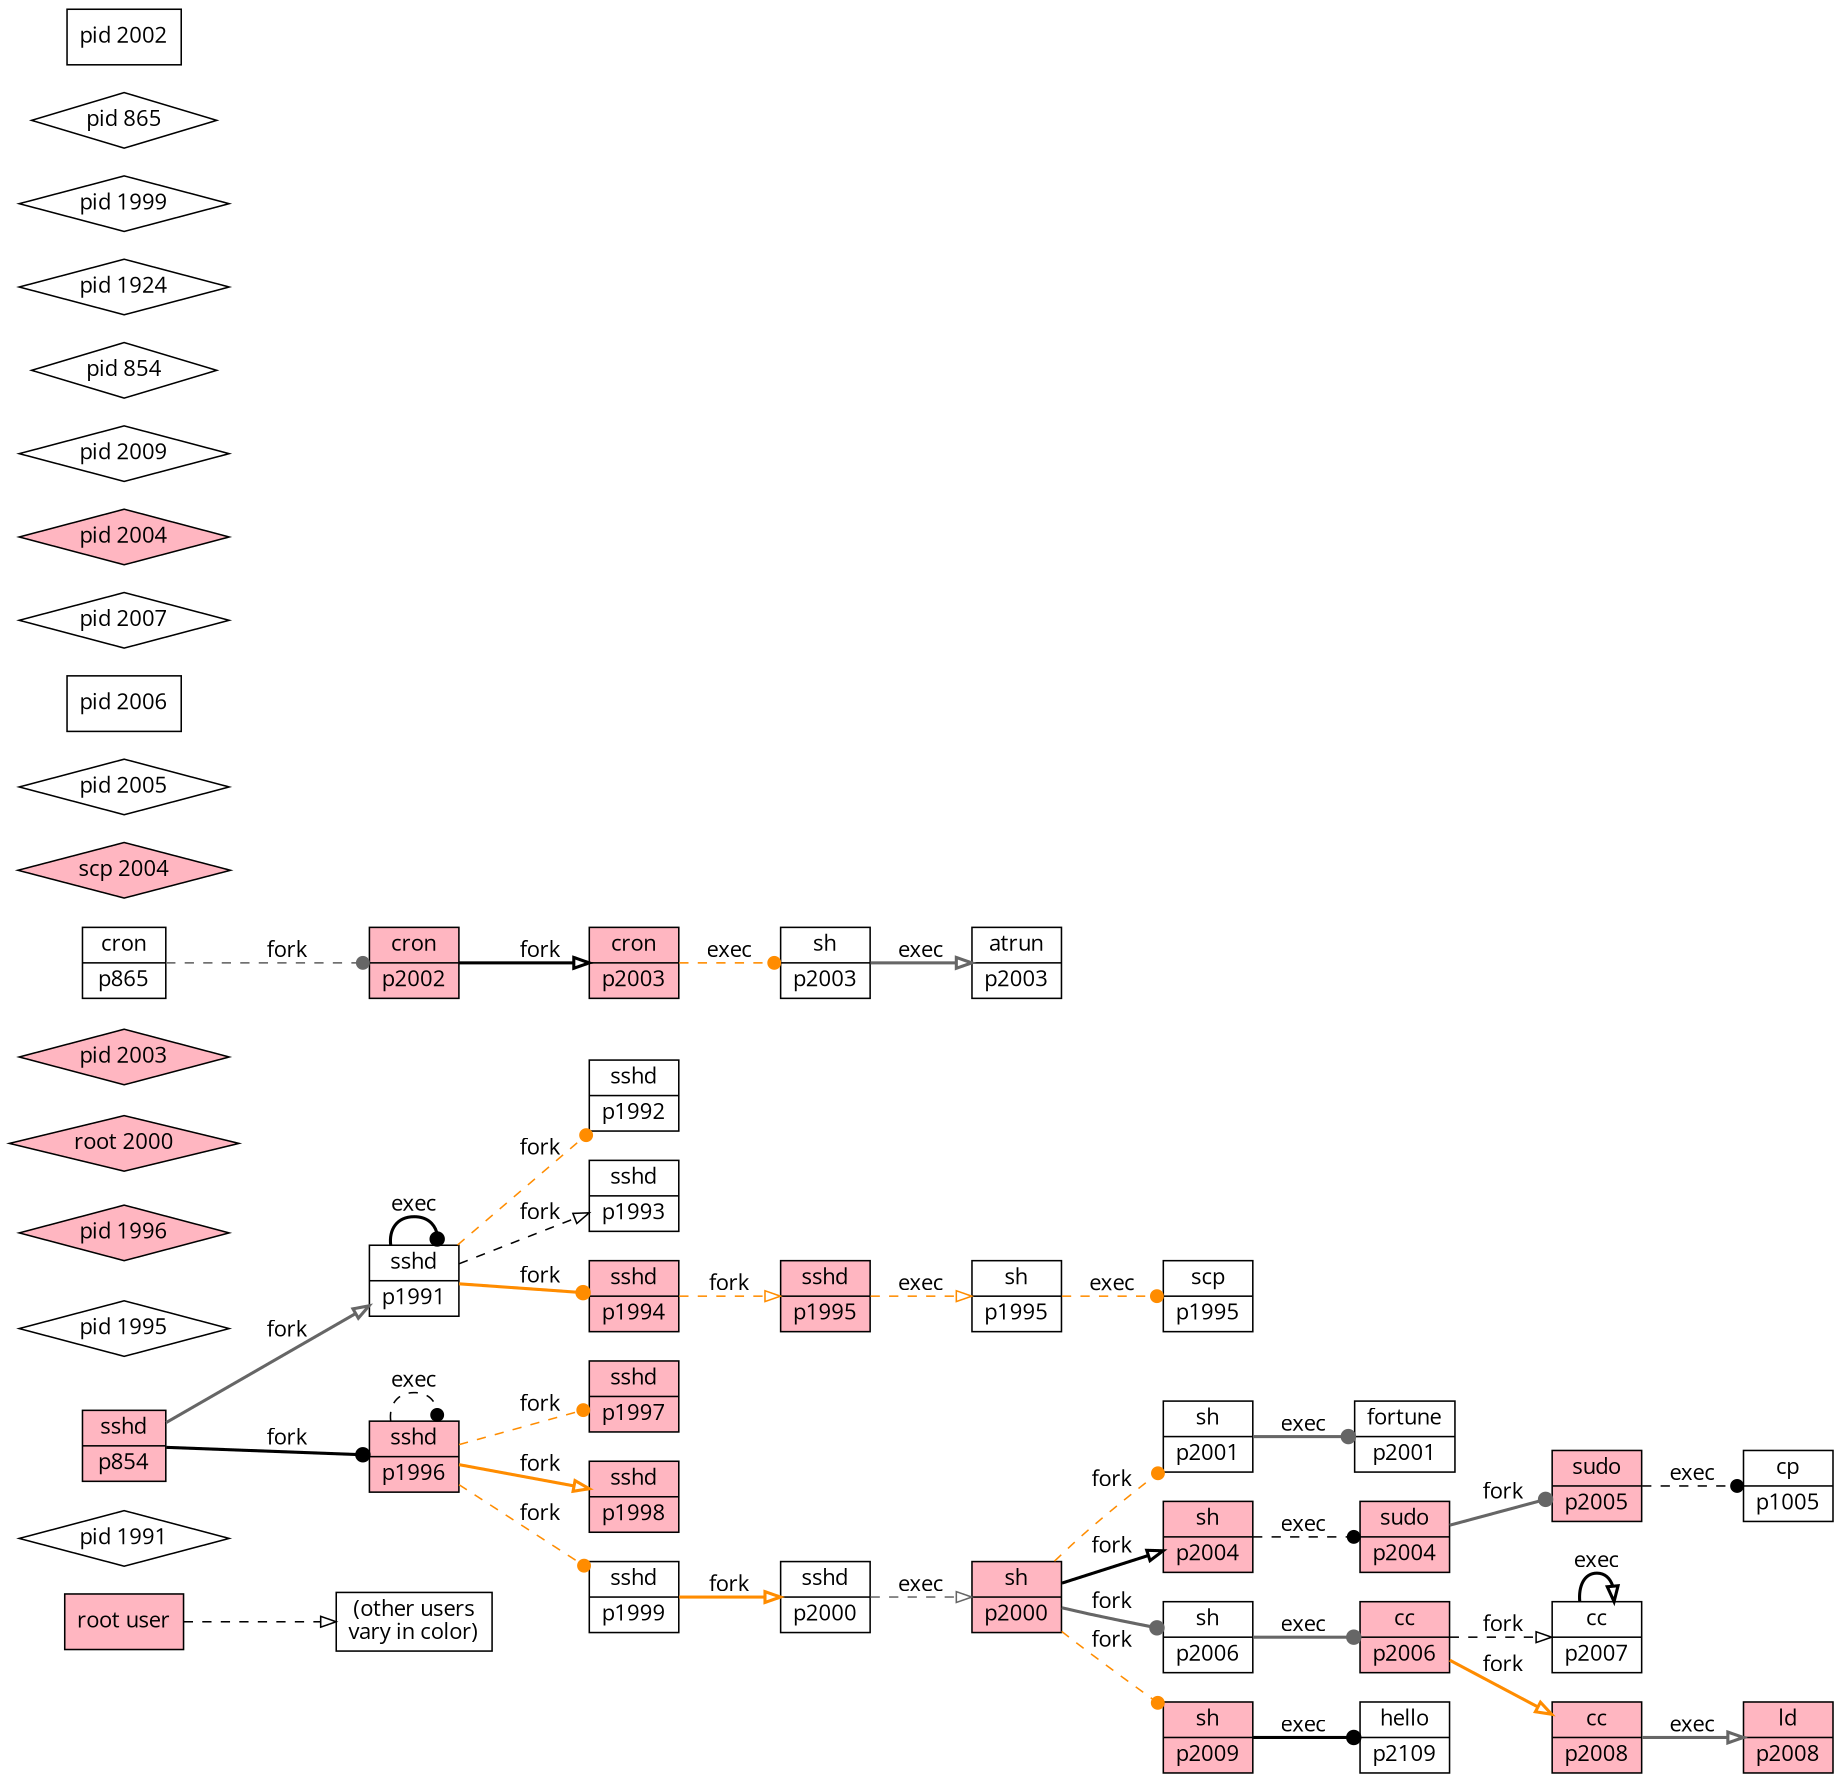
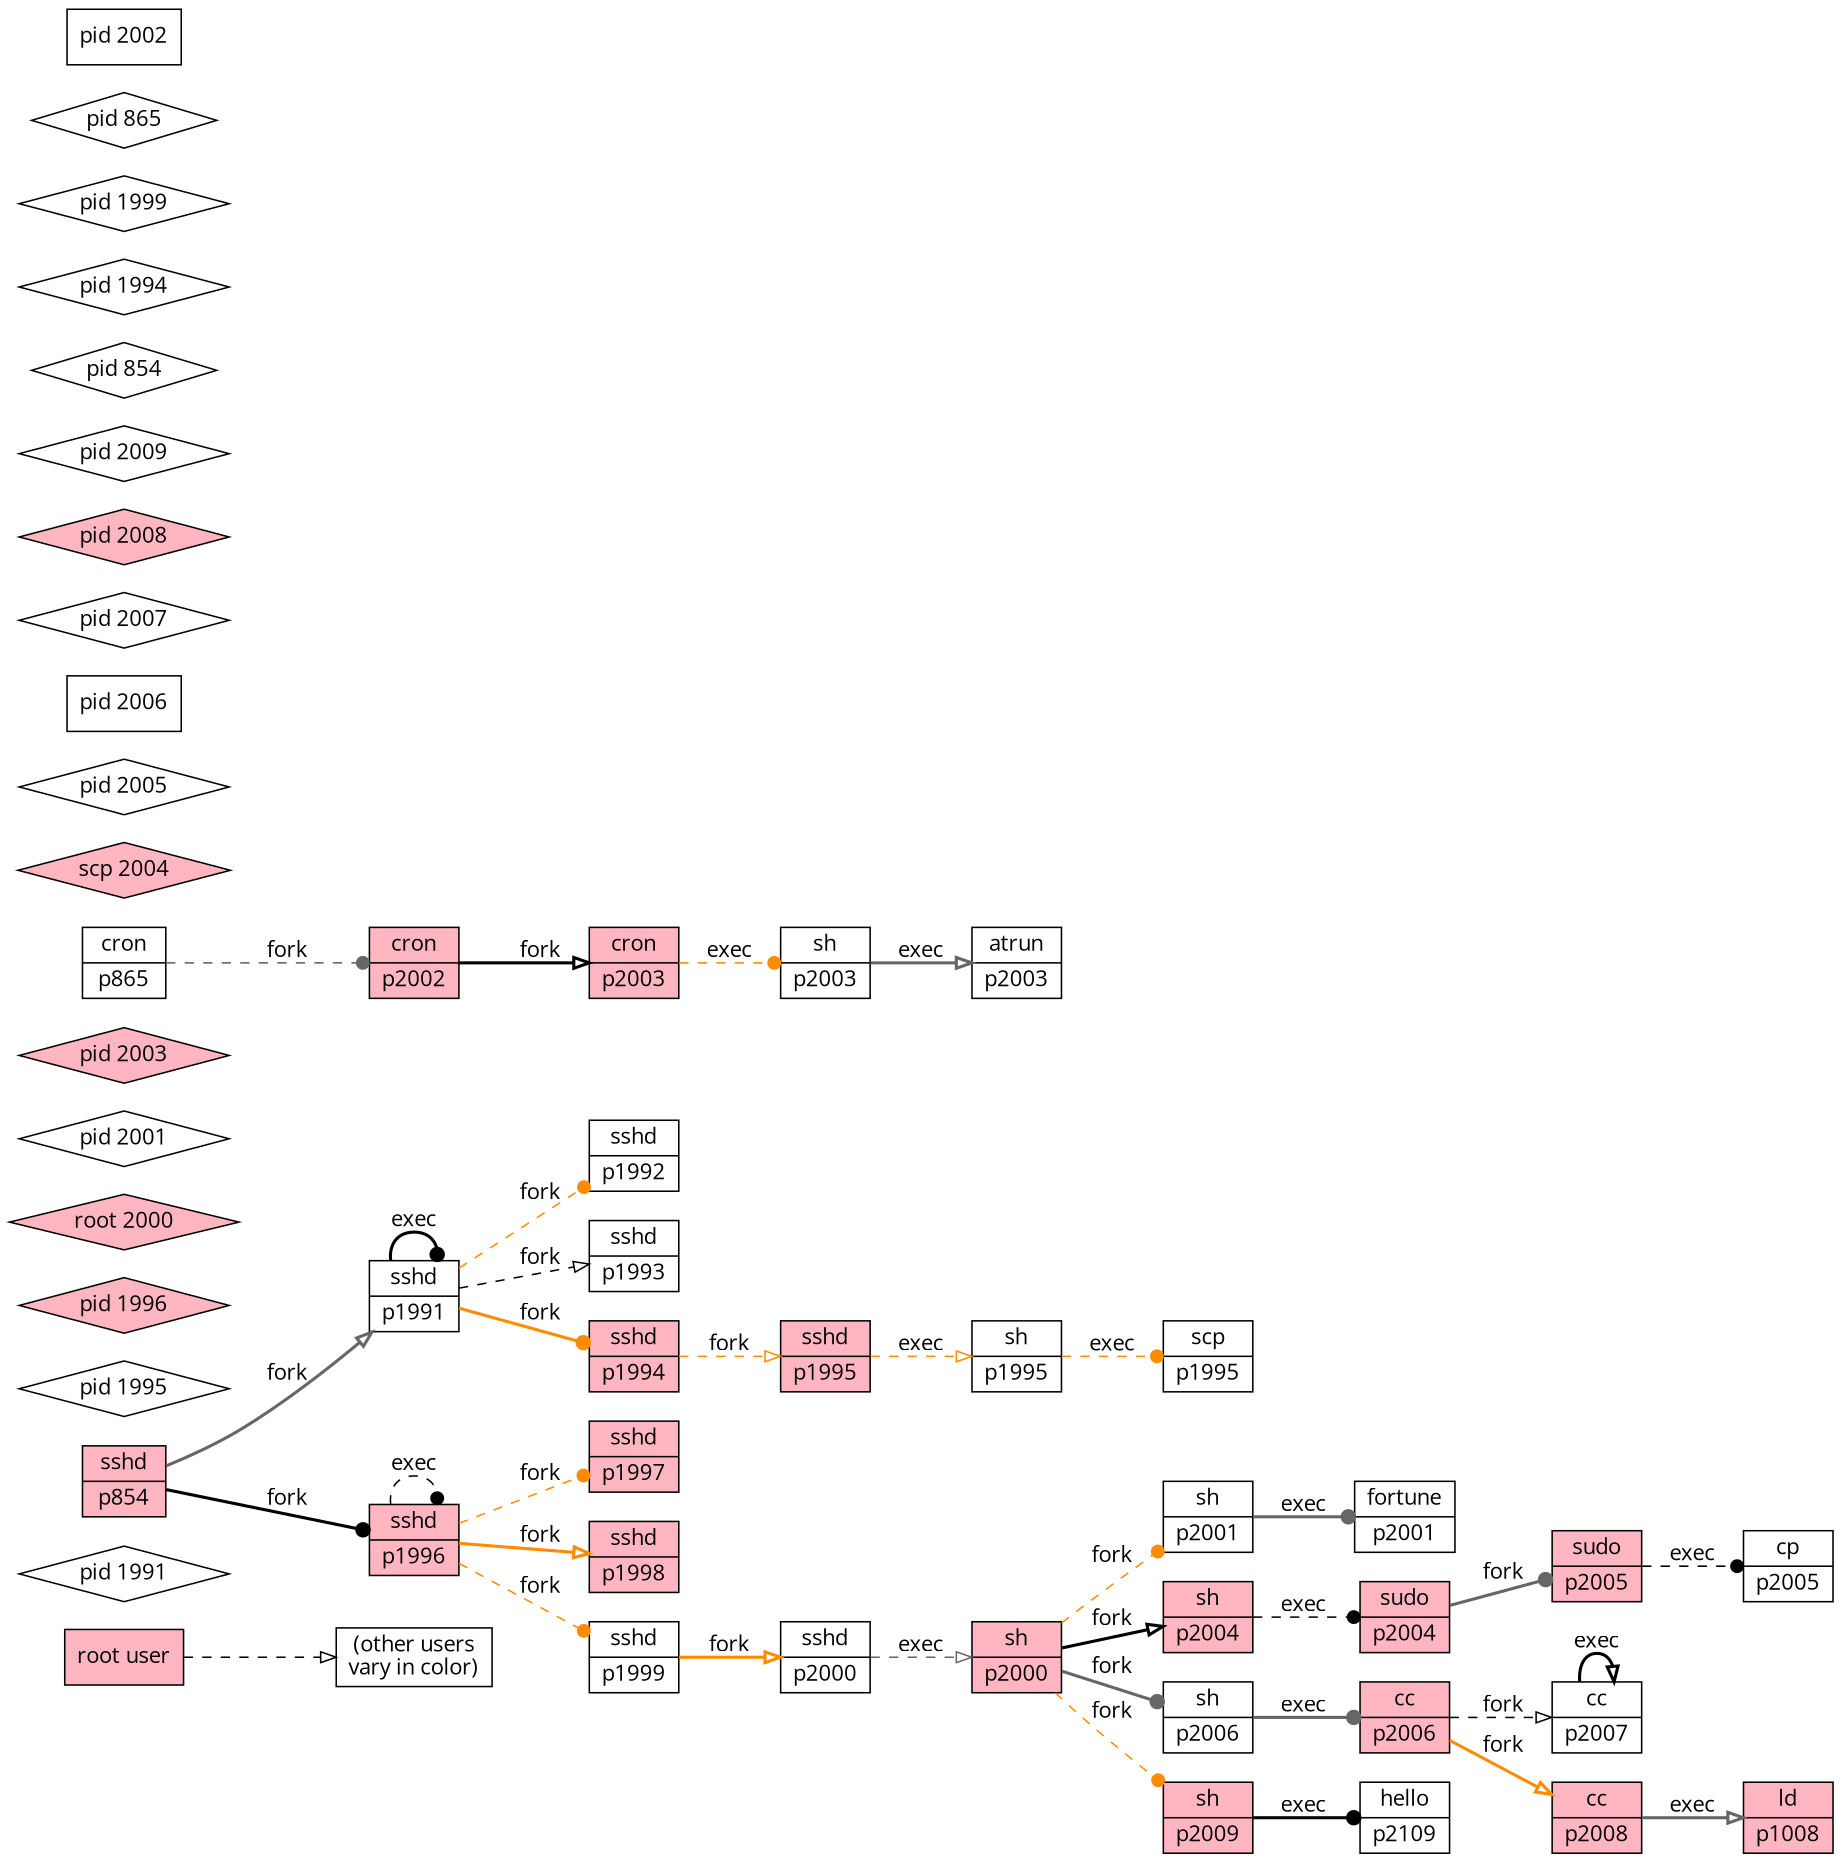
node "pid 1924": label "pid 1924" -> "pid 1994"
node "pid 2004": label "pid 2004" -> "pid 2008"
node "pid 2001": added
node "cp": text "p1005" -> "p2005"
node "ld": text "p2008" -> "p1008"
